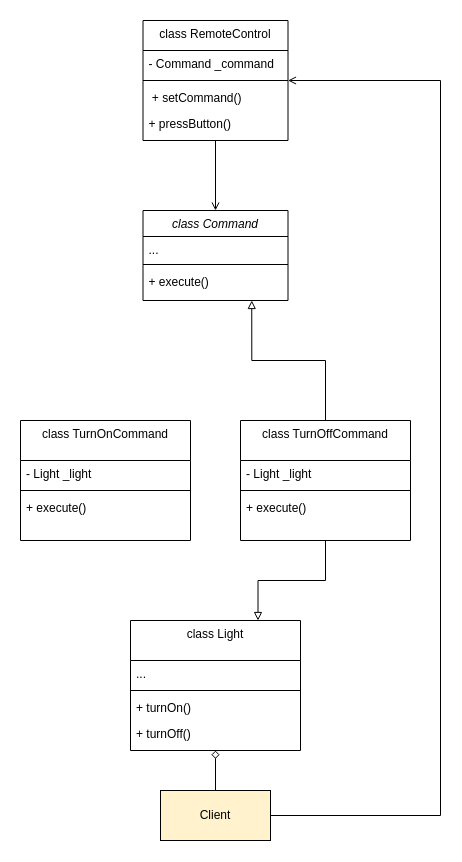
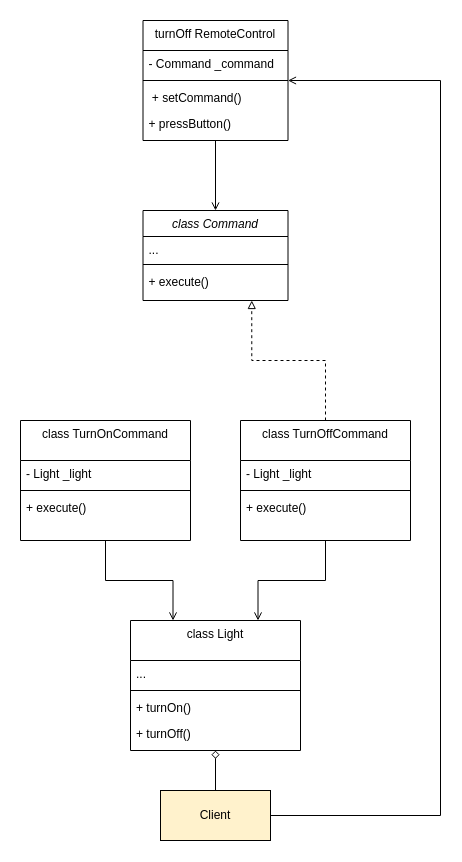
node "class RemoteControl": label "class RemoteControl" -> "turnOff RemoteControl"
edge "class TurnOffCommand" -> "class Command": style solid -> dashed
edge "class TurnOnCommand" -> "class Light": added
edge "class TurnOffCommand" -> "class Light": arrowhead block -> open
